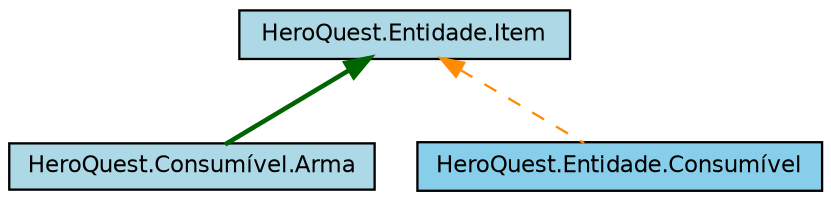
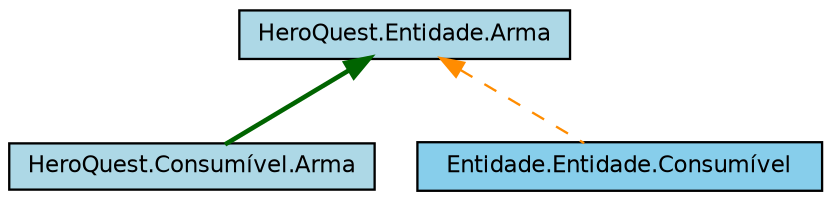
node "HeroQuest.Entidade.Item": label "HeroQuest.Entidade.Item" -> "HeroQuest.Entidade.Arma"
node "HeroQuest.Entidade.Consumível": label "HeroQuest.Entidade.Consumível" -> "Entidade.Entidade.Consumível"
